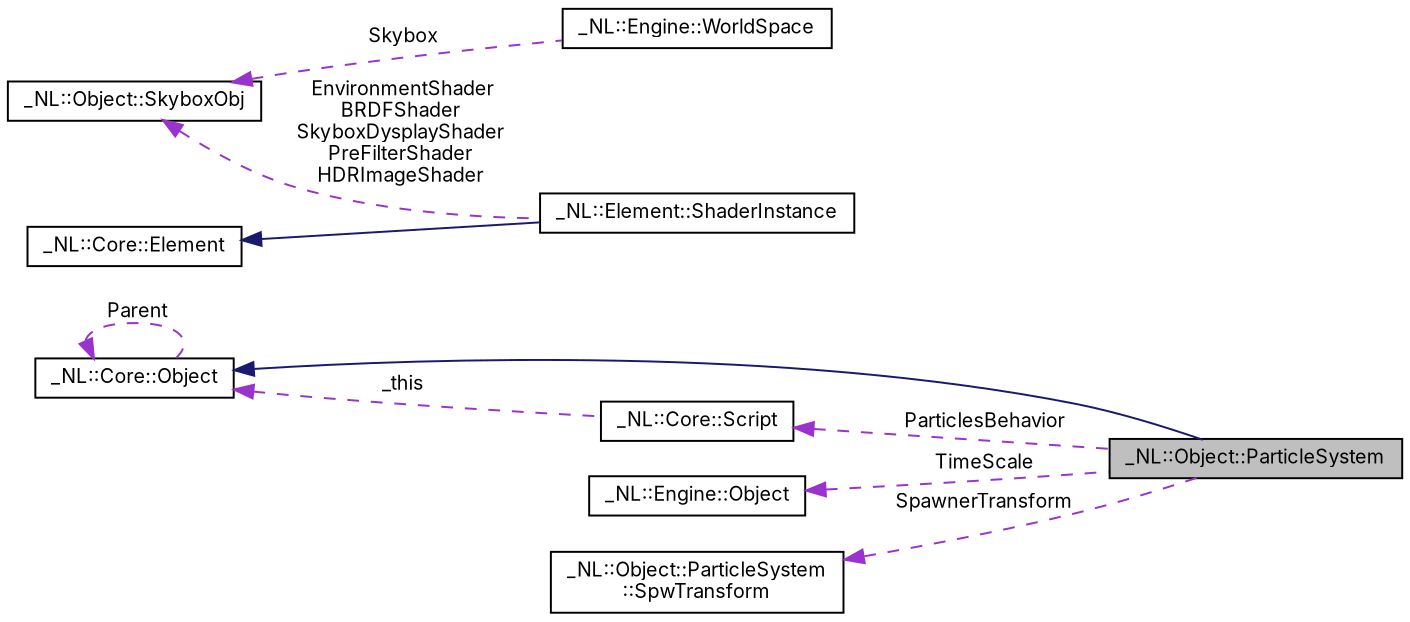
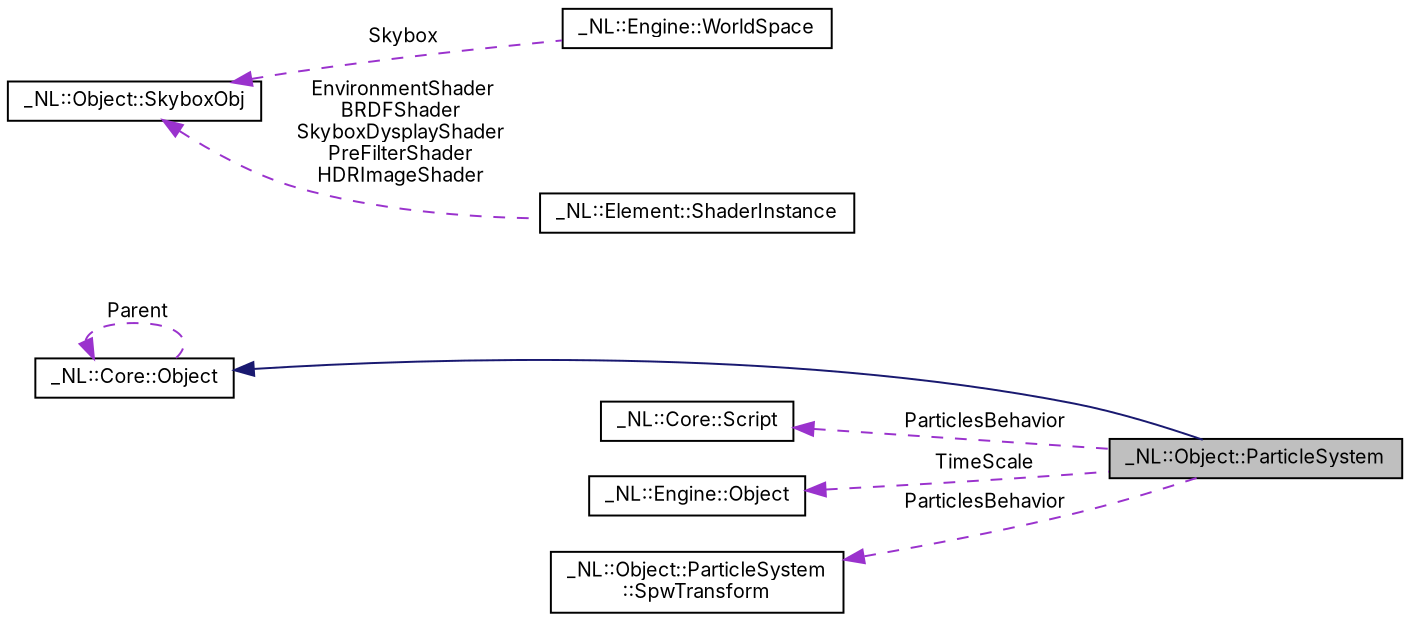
node "_NL::Core::Element": removed
edge "_NL::Core::Script" -> "_NL::Core::Object": removed, label "_this"
edge "_NL::Object::ParticleSystem" -> "_NL::Object::ParticleSystem ::SpwTransform": label " SpawnerTransform" -> " ParticlesBehavior"
